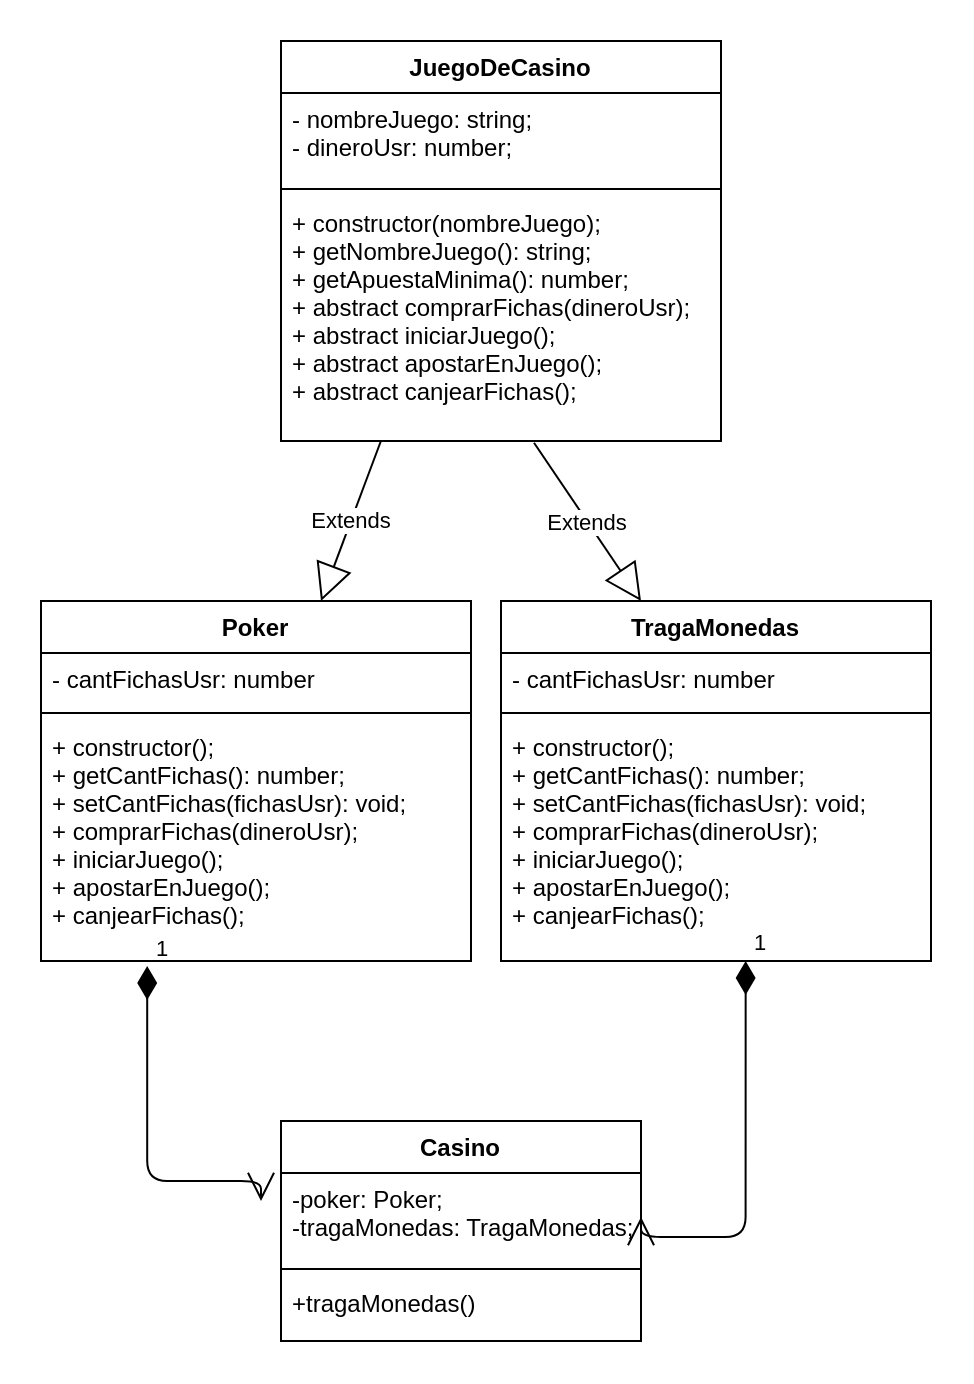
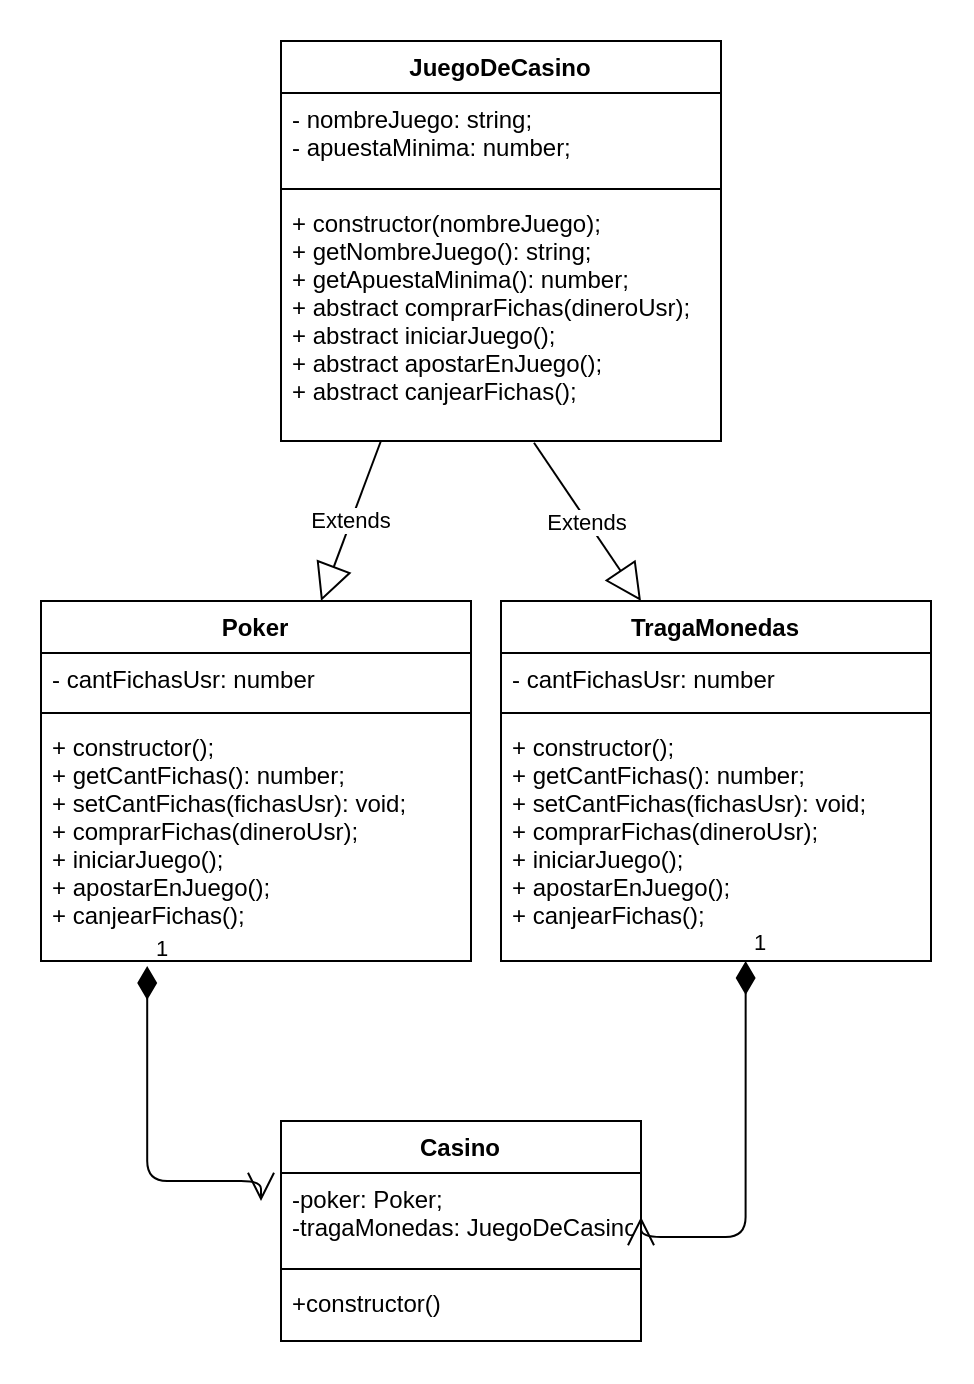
node "- nombreJuego: string; - dineroUsr: number;": label "- nombreJuego: string; - dineroUsr: number;" -> "- nombreJuego: string; - apuestaMinima: number;"
node "-poker: Poker; -tragaMonedas: TragaMonedas;": label "-poker: Poker; -tragaMonedas: TragaMonedas;" -> "-poker: Poker; -tragaMonedas: JuegoDeCasino;"
node "+tragaMonedas()": label "+tragaMonedas()" -> "+constructor()"
